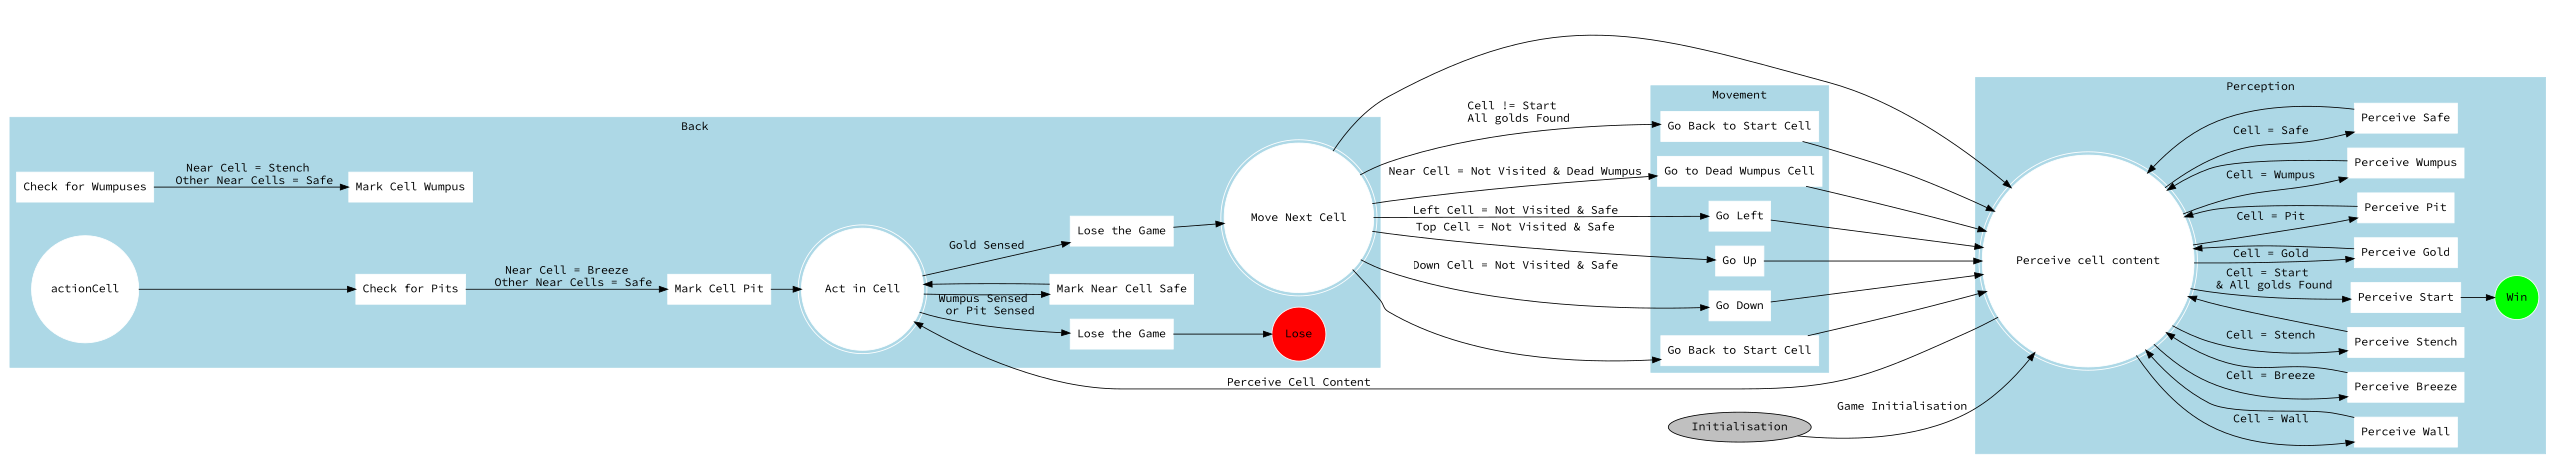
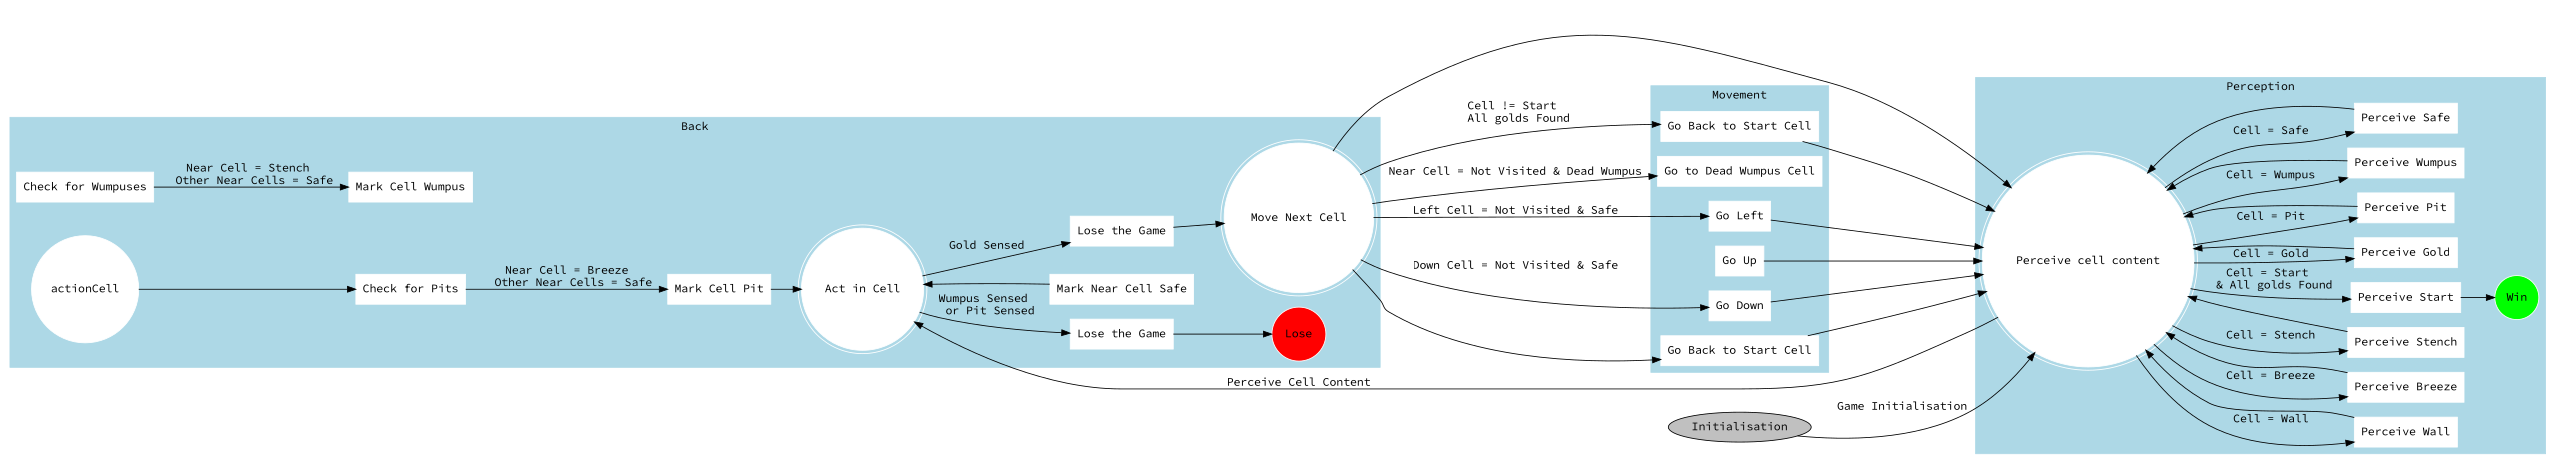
edge "Go to Dead Wumpus Cell" -> "Perceive cell content": removed
edge "Move Next Cell" -> "Go Up": removed, label "Top Cell = Not Visited & Safe"
edge "Act in Cell" -> "Mark Near Cell Safe": removed
